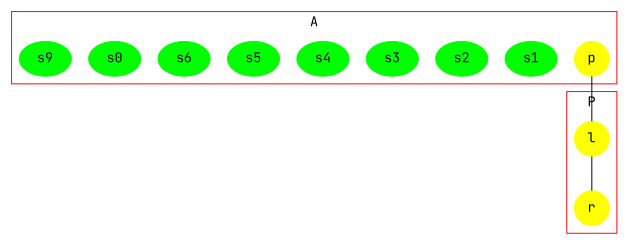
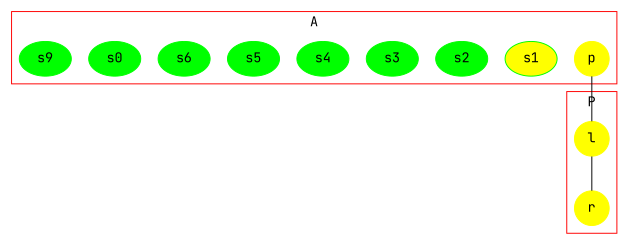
node "s1": fillcolor green -> yellow
